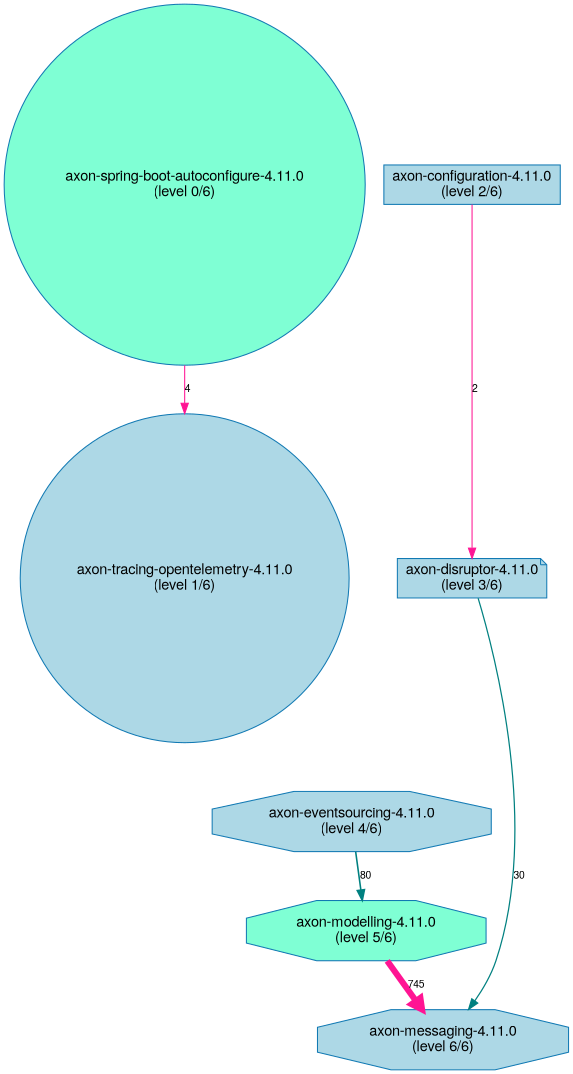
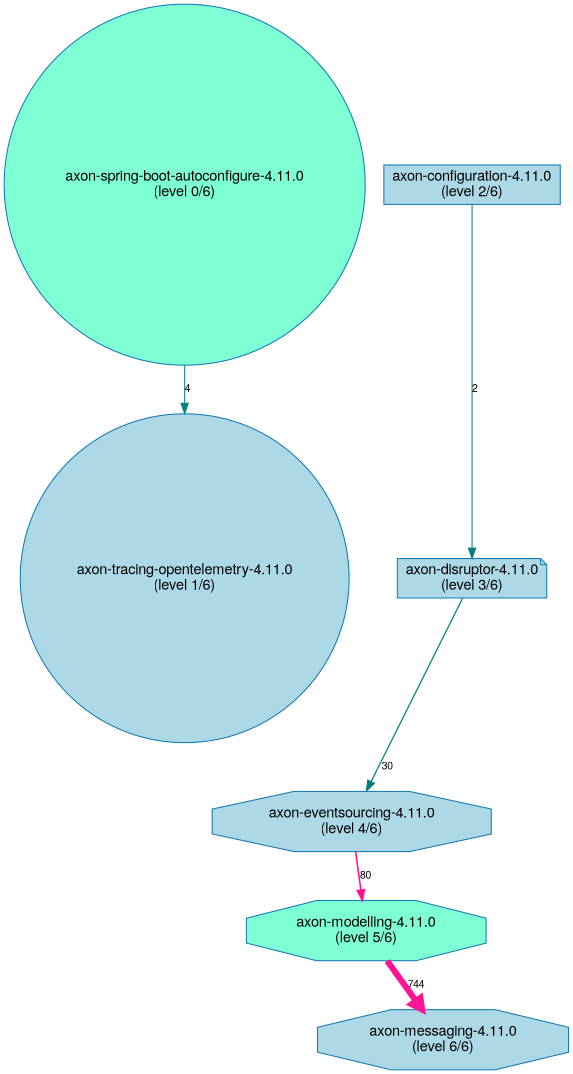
edge "axon-configuration-4.11.0 (level 2/6)" -> "axon-disruptor-4.11.0 (level 3/6)": color deeppink -> teal
edge "axon-spring-boot-autoconfigure-4.11.0 (level 0/6)" -> "axon-tracing-opentelemetry-4.11.0 (level 1/6)": color deeppink -> teal
edge "axon-disruptor-4.11.0 (level 3/6)" -> "axon-messaging-4.11.0 (level 6/6)": now "axon-disruptor-4.11.0 (level 3/6)" -> "axon-eventsourcing-4.11.0 (level 4/6)"
edge "axon-eventsourcing-4.11.0 (level 4/6)" -> "axon-modelling-4.11.0 (level 5/6)": color teal -> deeppink
edge "axon-modelling-4.11.0 (level 5/6)" -> "axon-messaging-4.11.0 (level 6/6)": label "745" -> "744"
